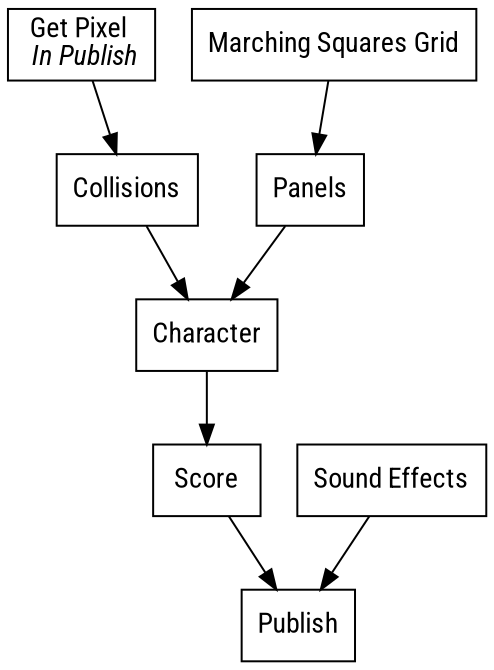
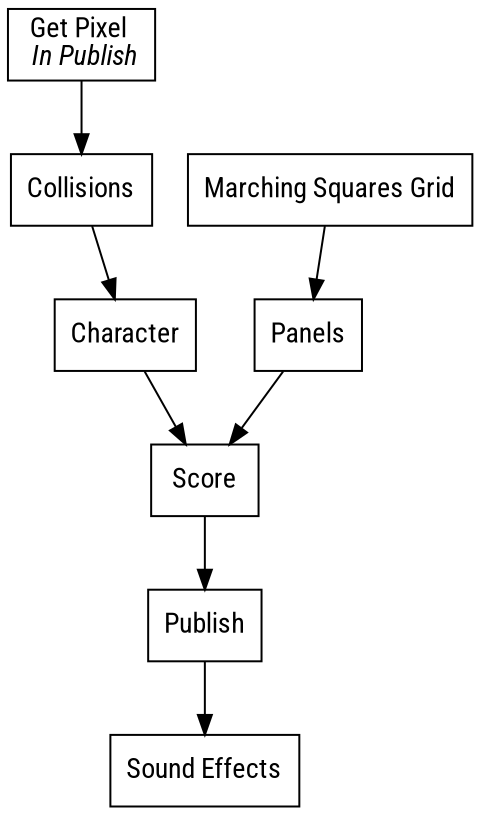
edge "Panels" -> "Character": now "Panels" -> "Score"
edge "Sound Effects" -> "Publish": reversed
